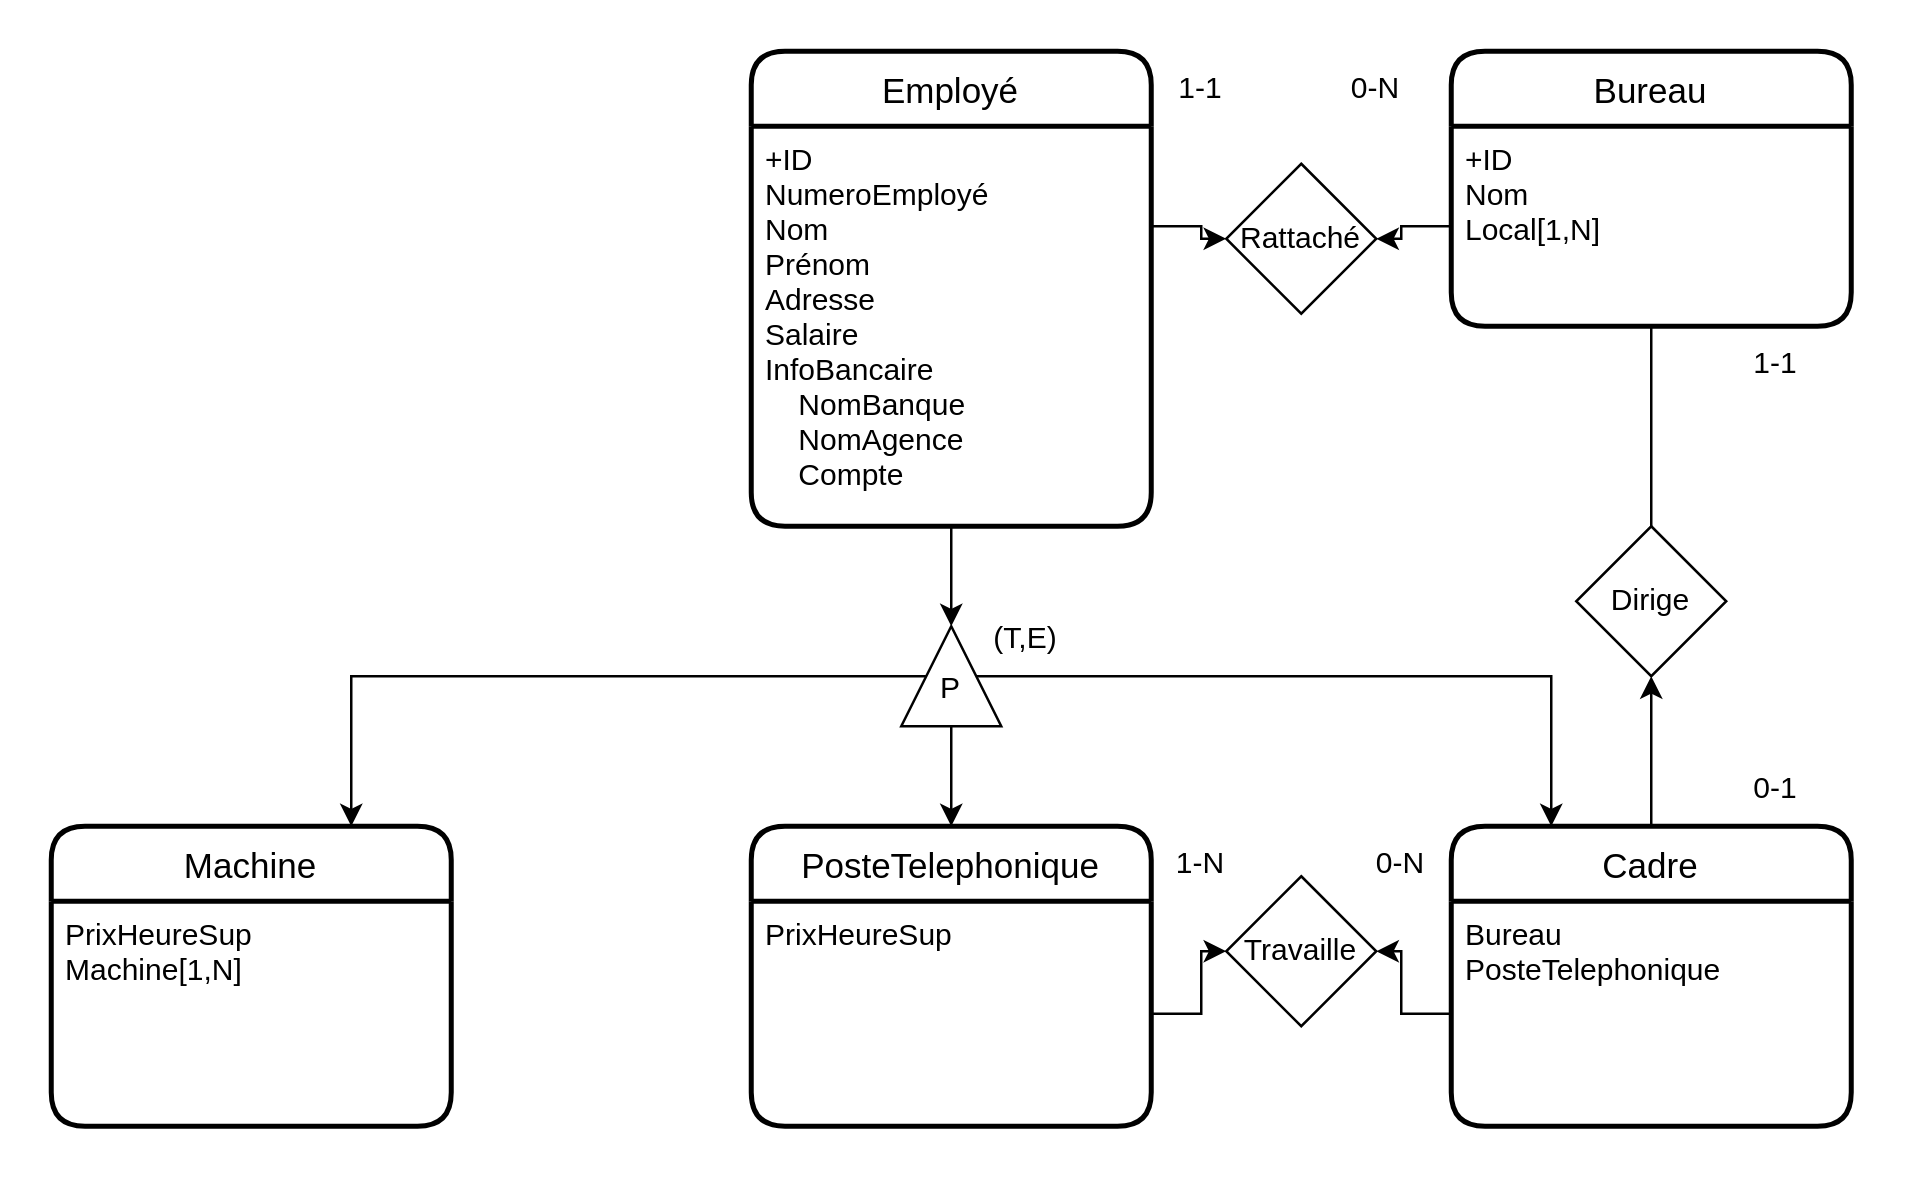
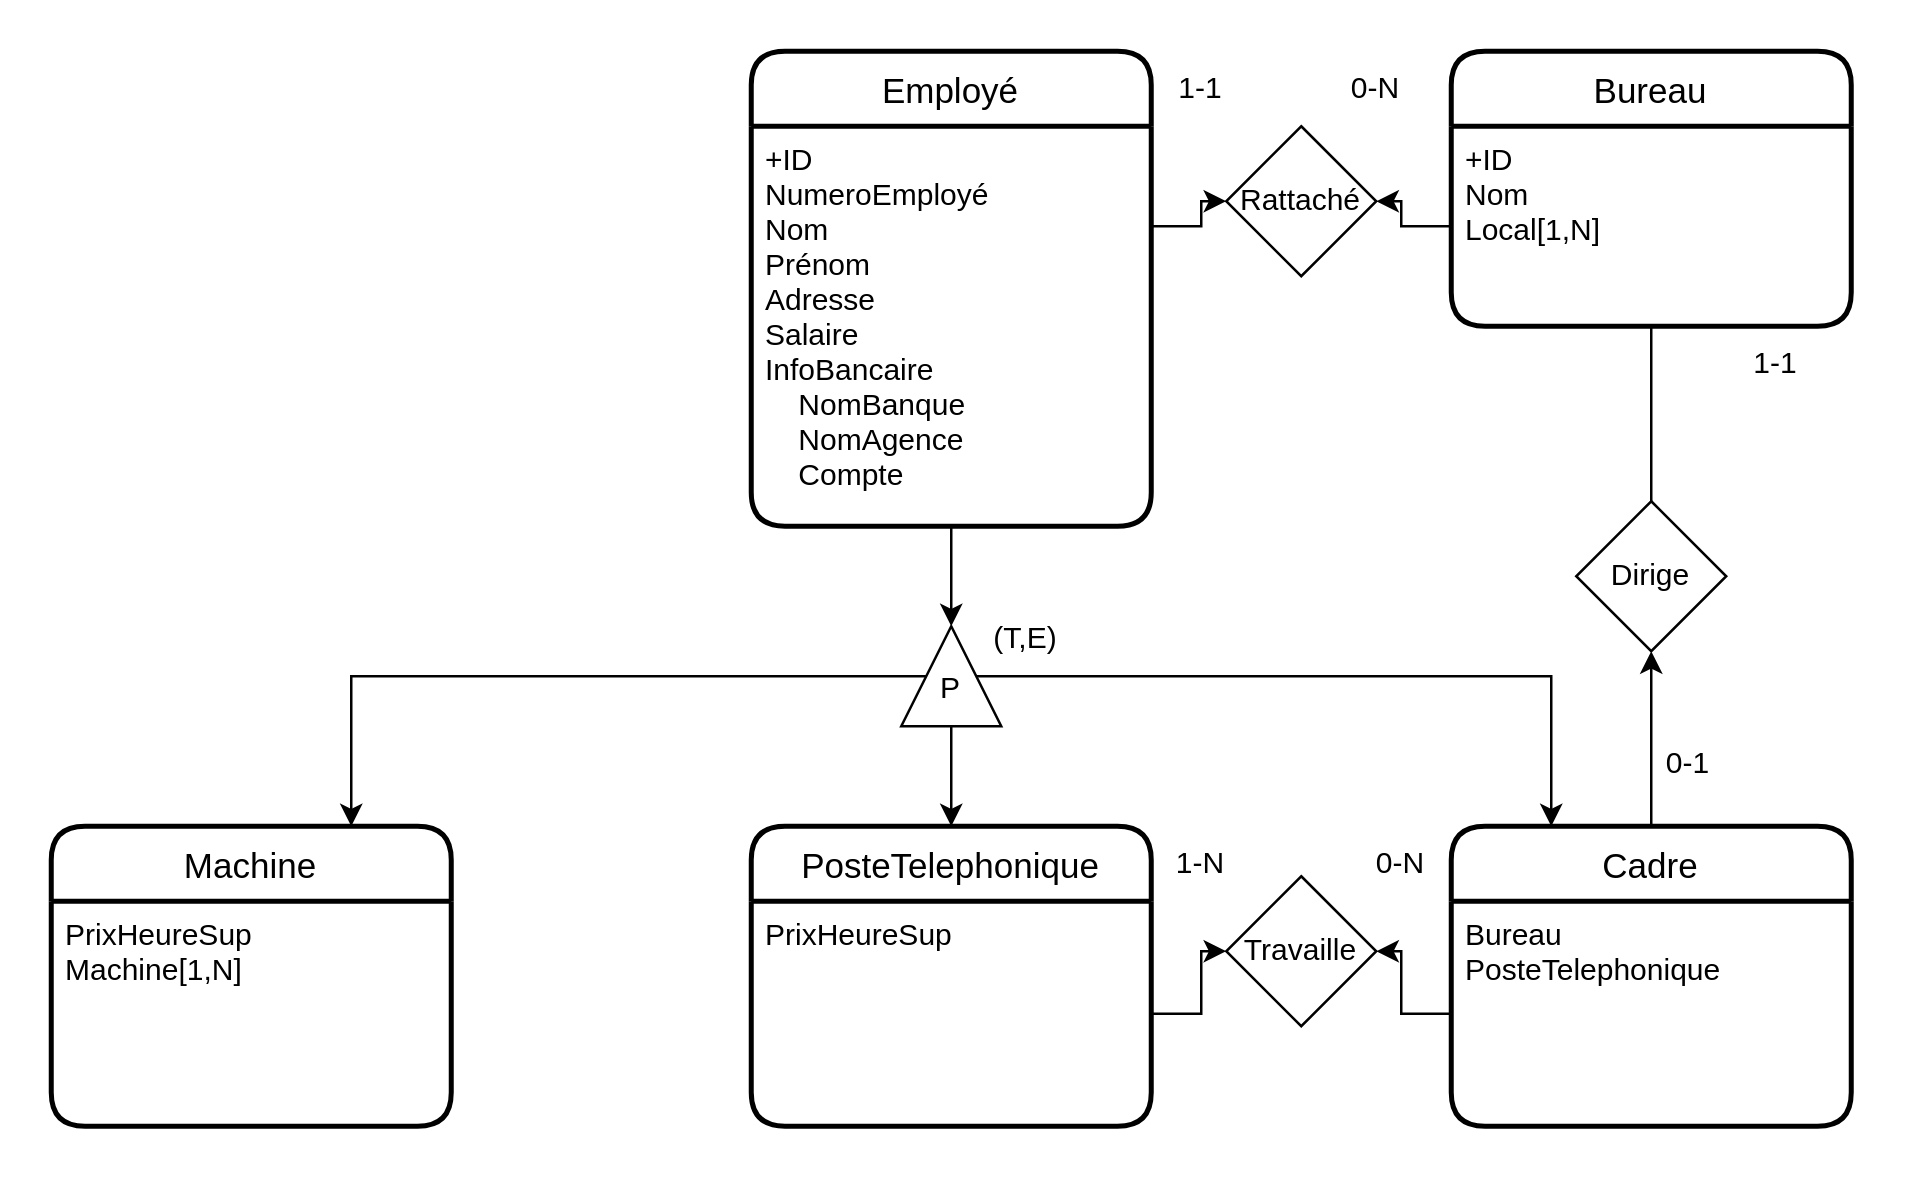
node "Rattaché": moved (1301, 239) -> (1301, 201)
node "Dirige": moved (1651, 601) -> (1651, 576)
node "0-1": moved (1776, 789) -> (1689, 764)
